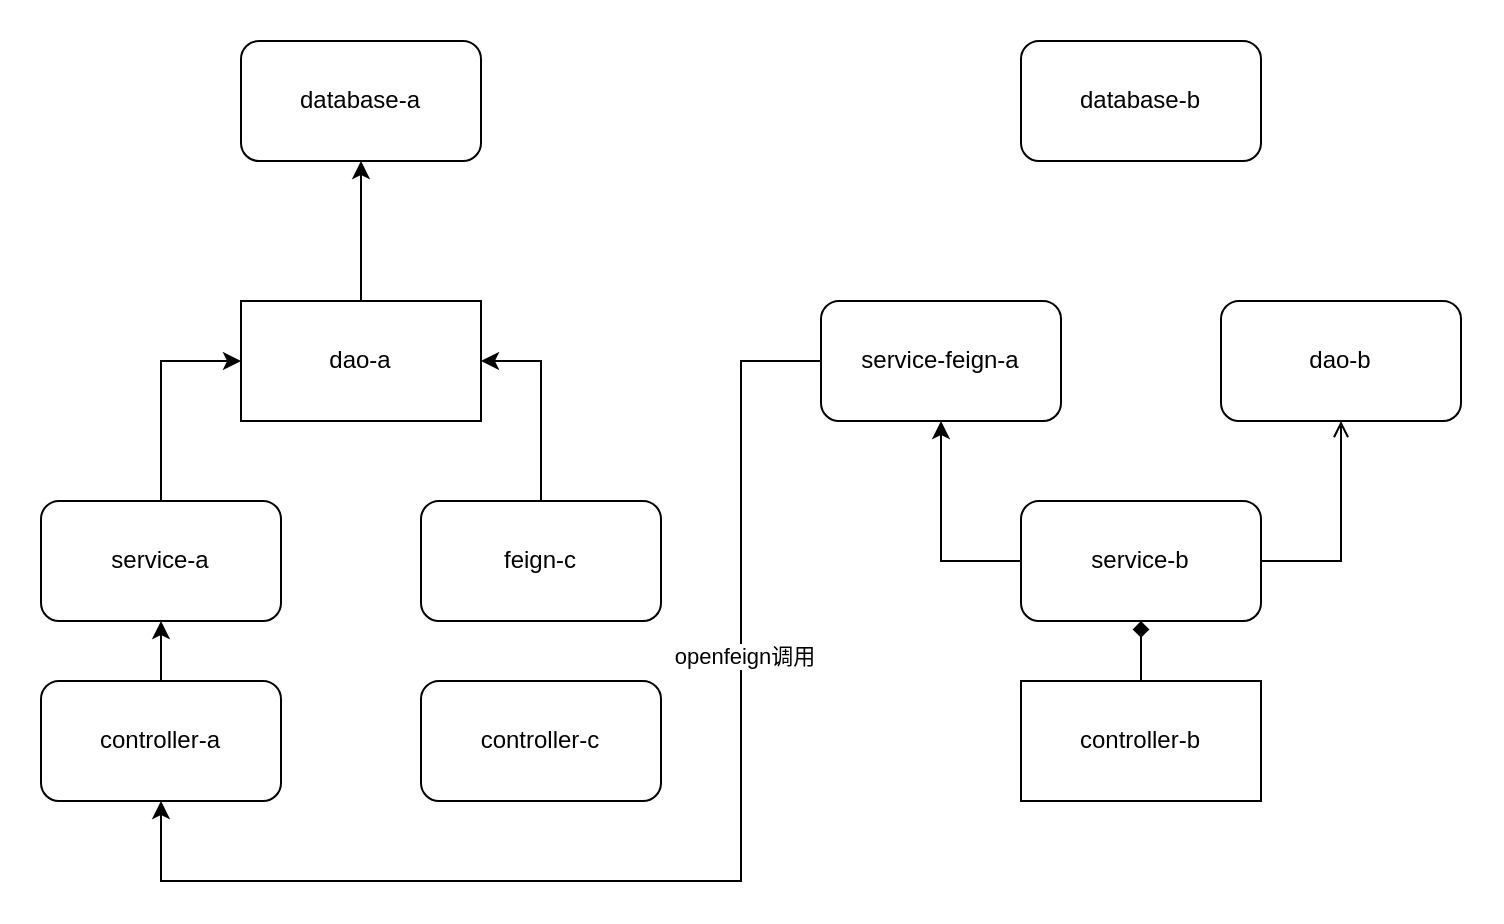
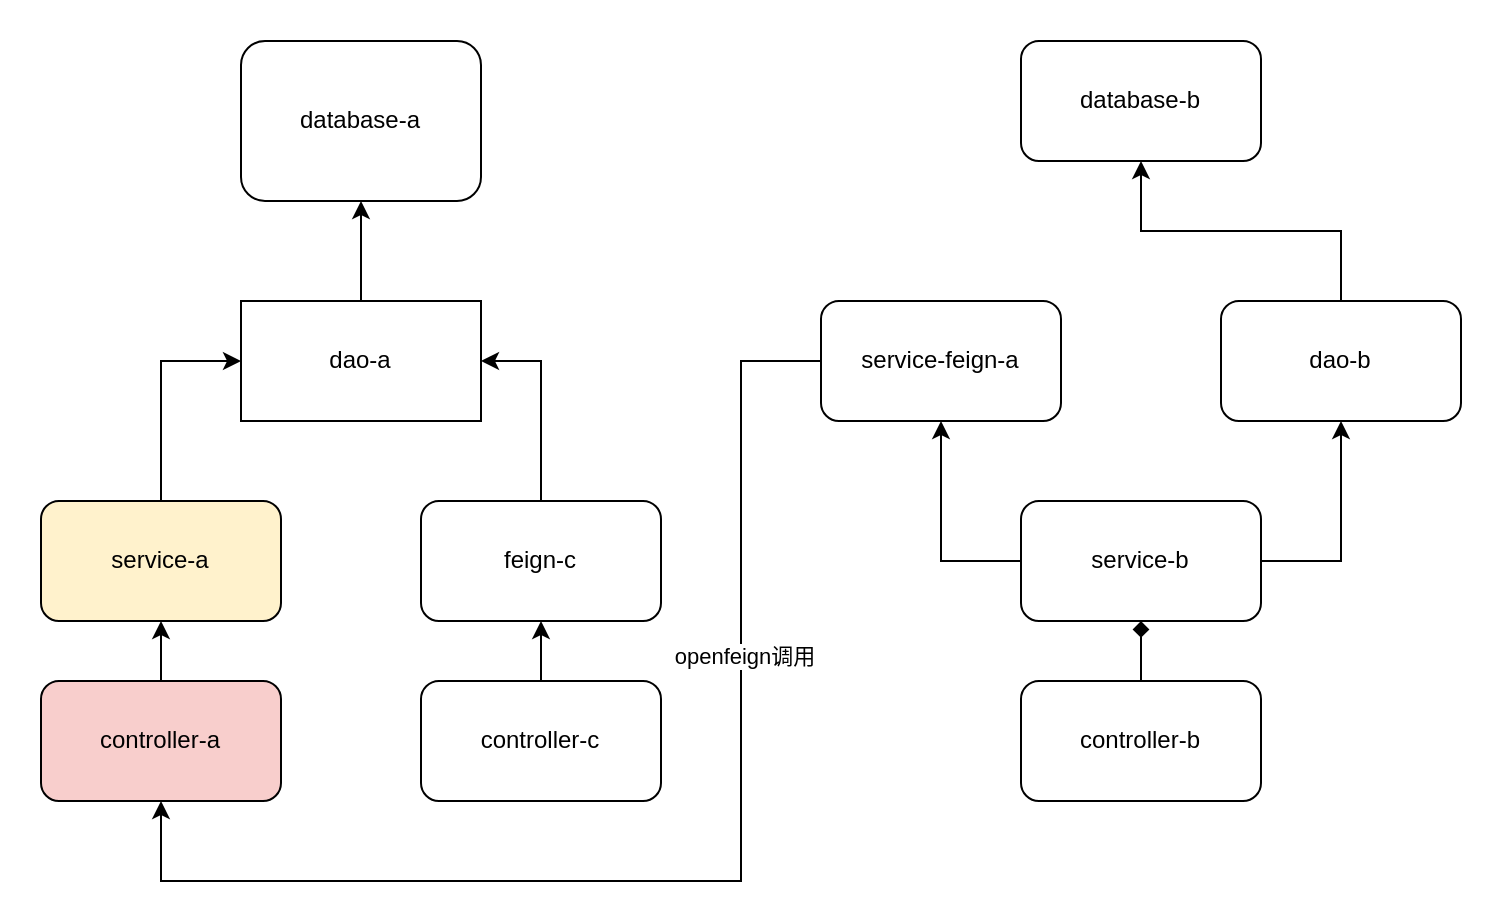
node "database-a": size 240x120 -> 240x160
edge "dao-b" -> "database-b": added
edge "service-b" -> "dao-b": arrowhead open -> classic
node "service-a": fillcolor #ffffff -> #fff2cc
edge "controller-c" -> "feign-c": added
node "controller-a": fillcolor #ffffff -> #f8cecc
node "controller-b": shape rectangle -> rounded rectangle
